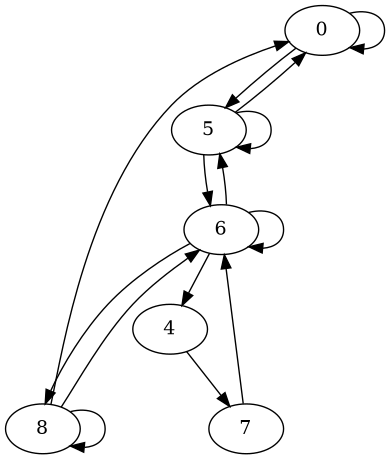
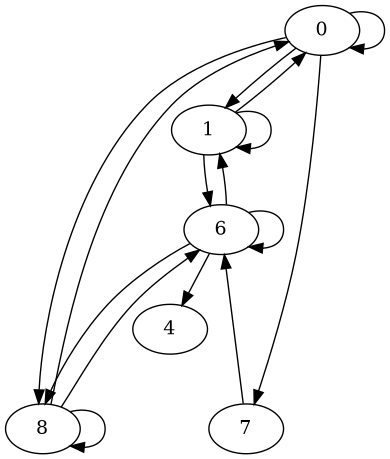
node "5": label "5" -> "1"
edge "0" -> "8": added
edge "4" -> "7": now "0" -> "7"
